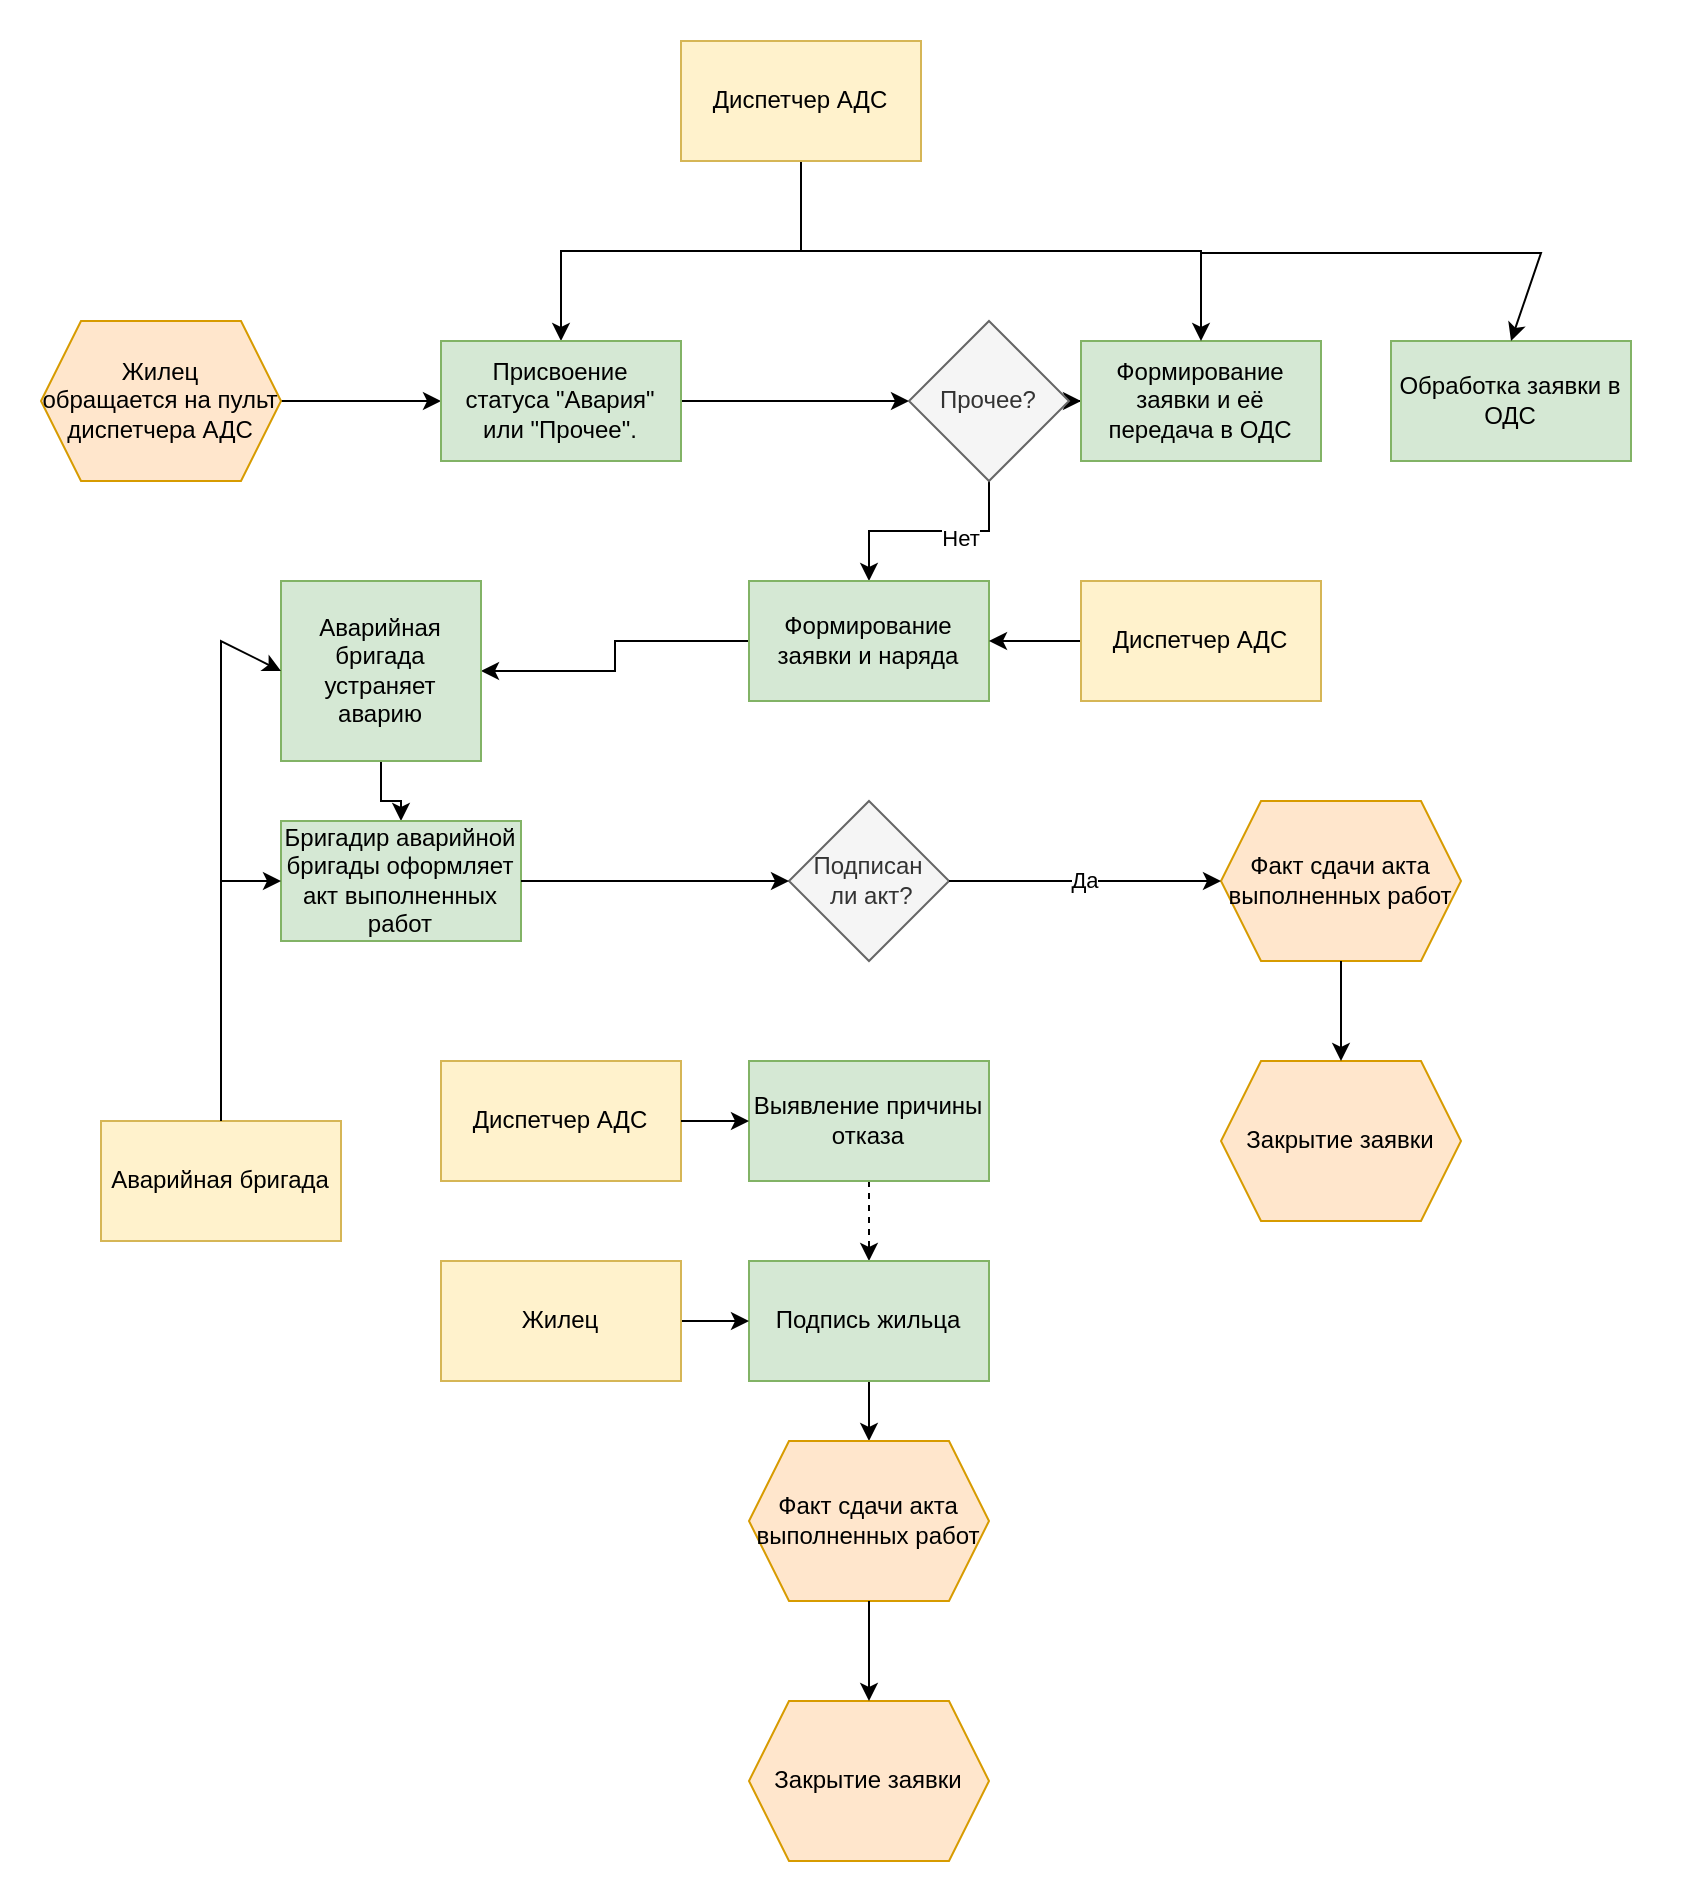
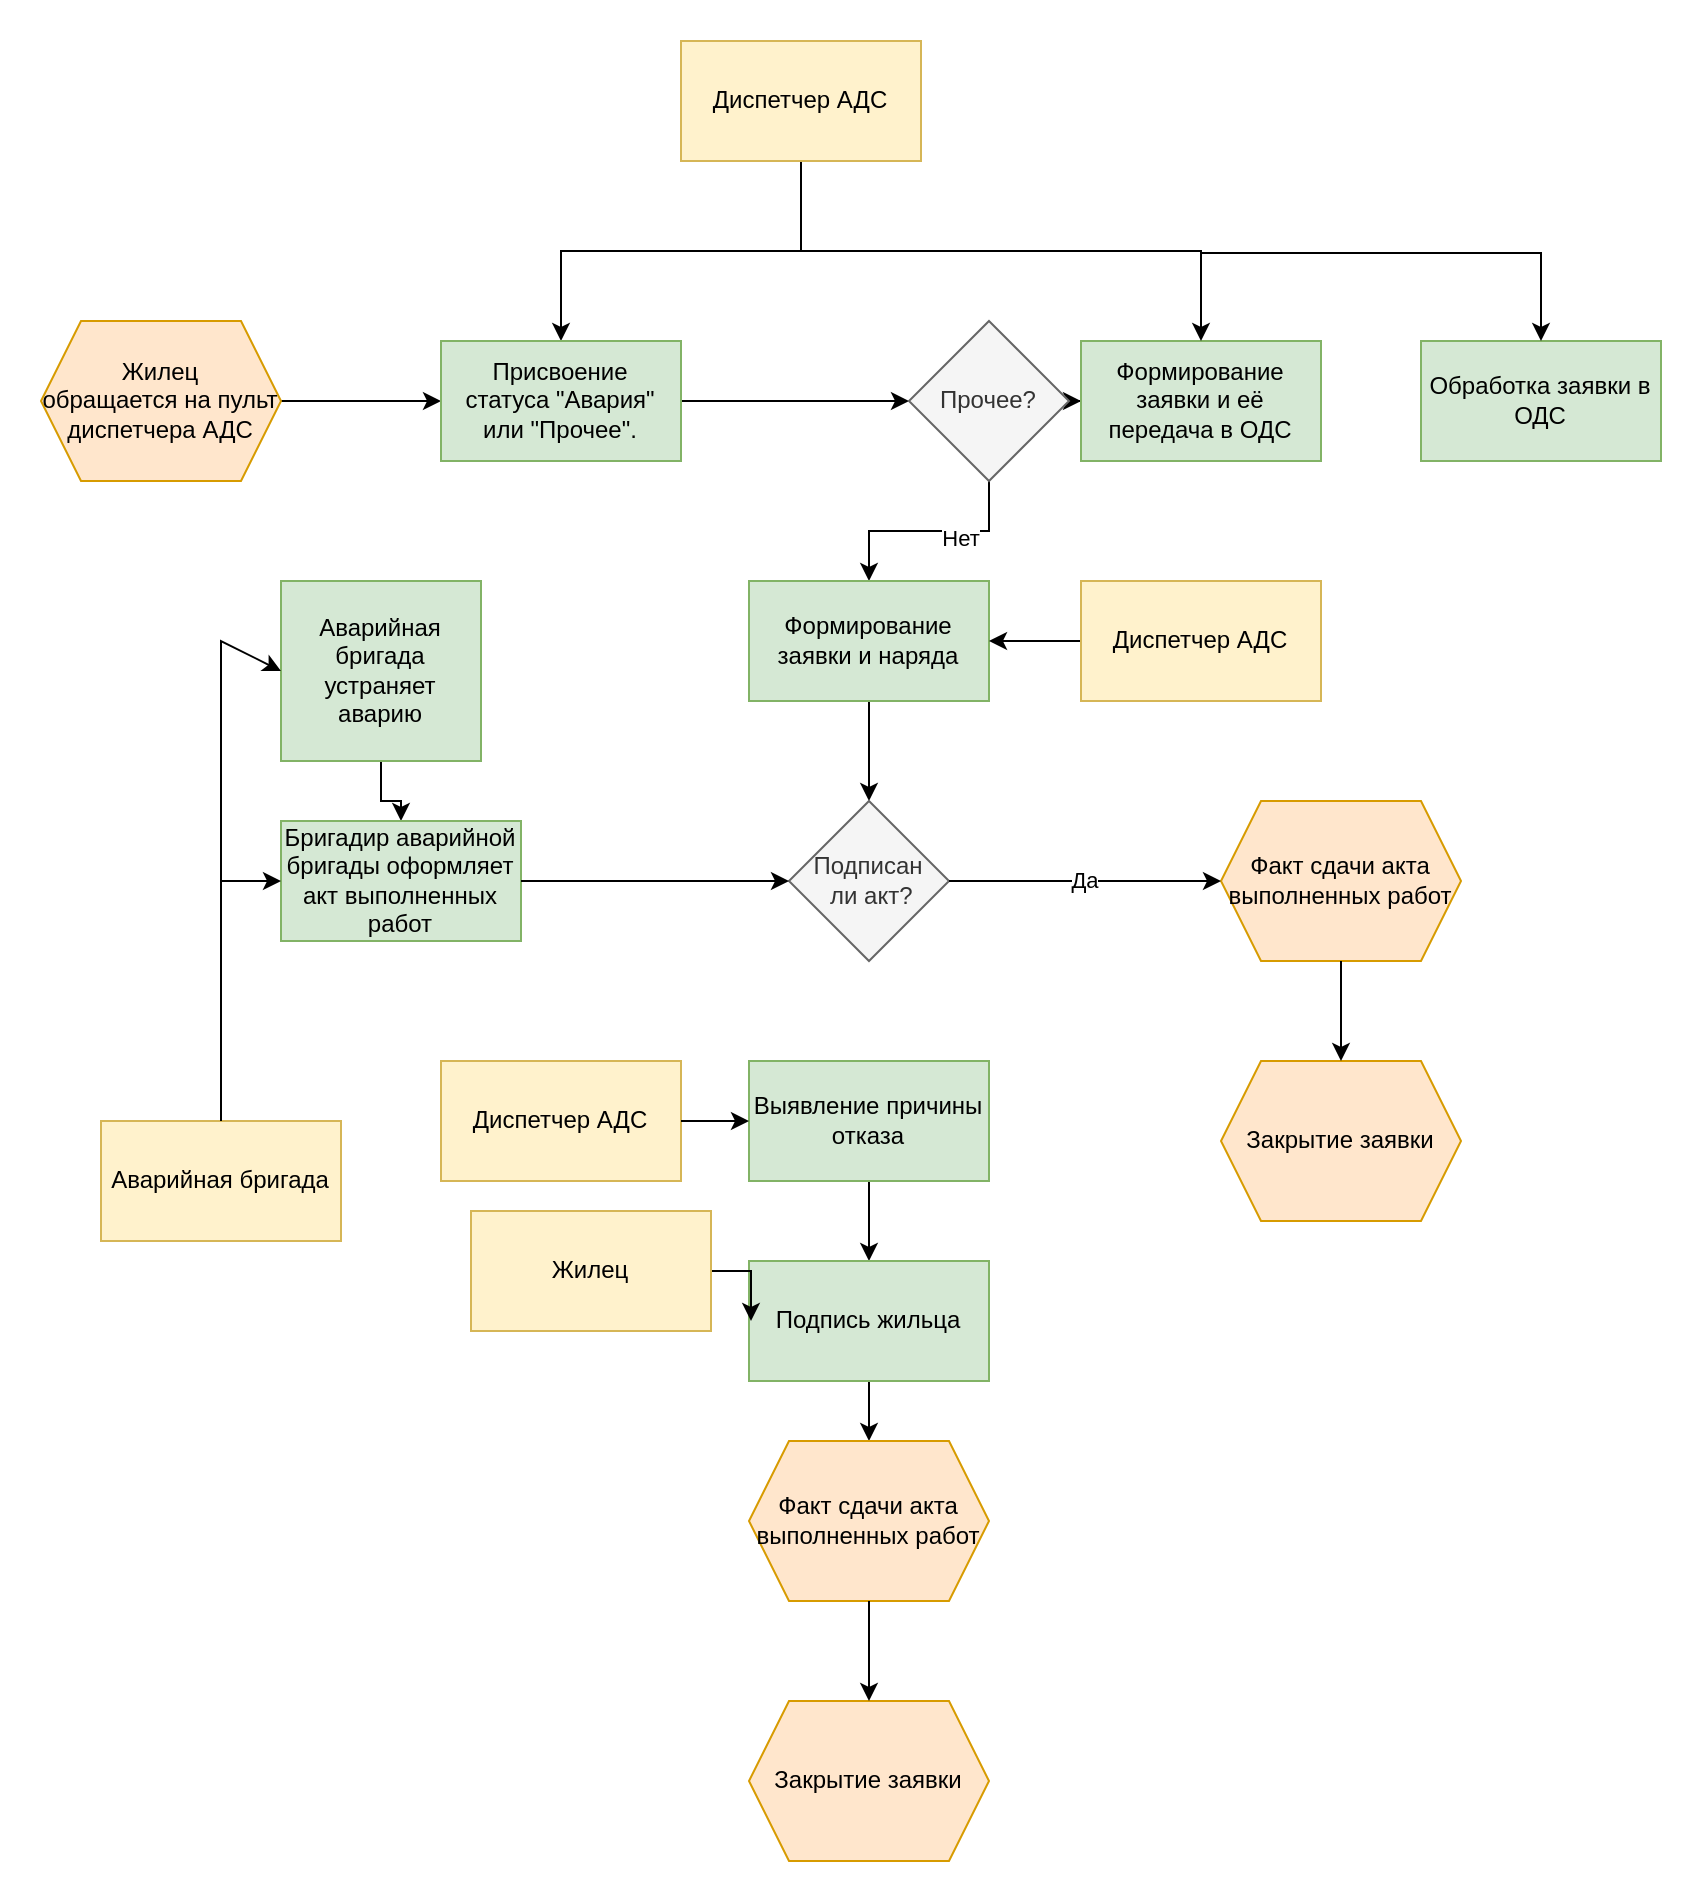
node "Обработка заявки в ОДС": moved (1511, 401) -> (1541, 401)
edge "Формирование заявки и наряда" -> "Аварийная бригада устраняет аварию": now "Формирование заявки и наряда" -> "Подписан ли акт?"
edge "Выявление причины отказа" -> "Подпись жильца": style dashed -> solid
node "Жилец": moved (561, 1321) -> (591, 1271)
